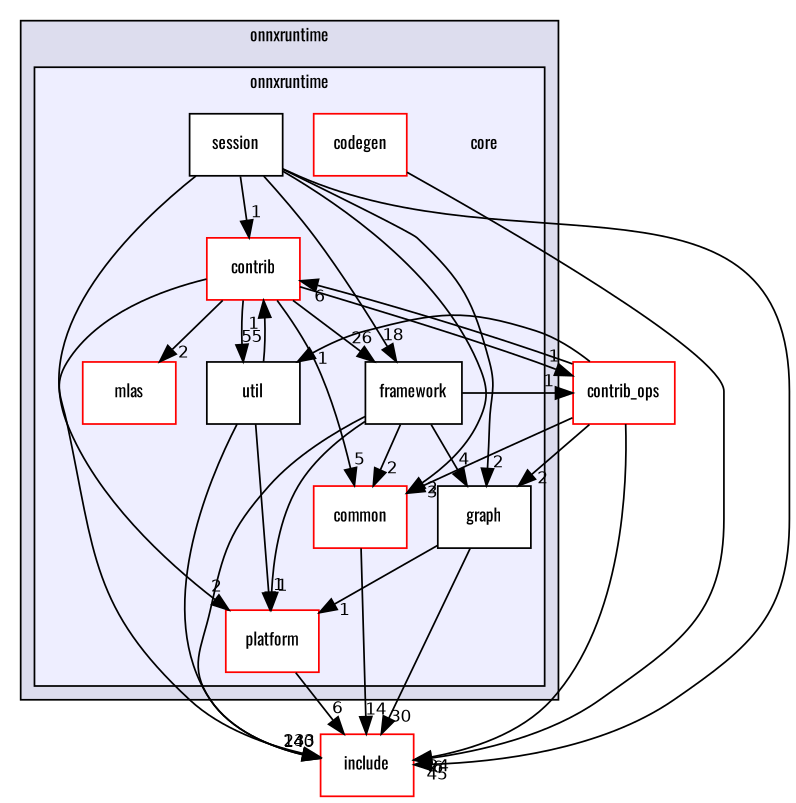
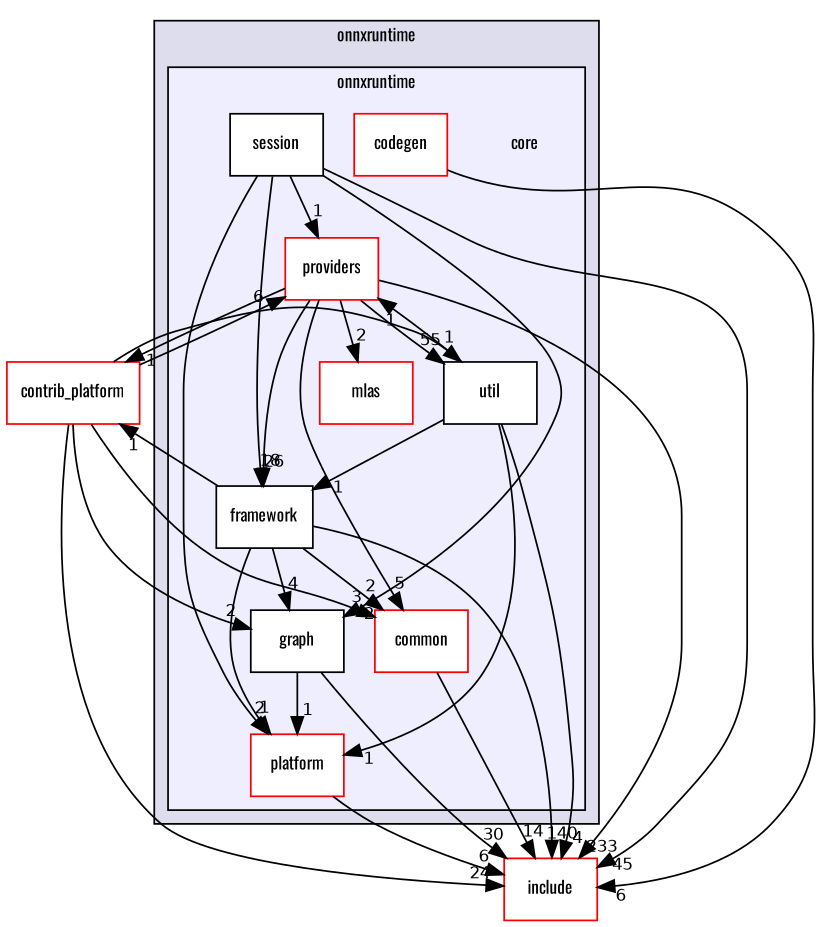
node "contrib": label "contrib" -> "providers"
edge "session" -> "common": removed
node "contrib_ops": label "contrib_ops" -> "contrib_platform"
edge "util" -> "framework": added
